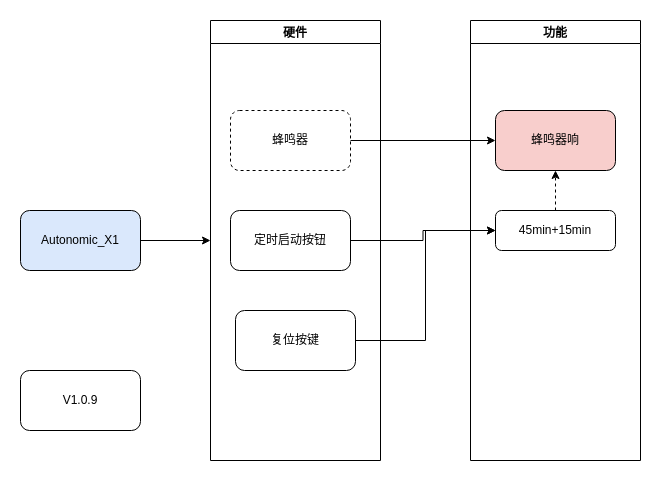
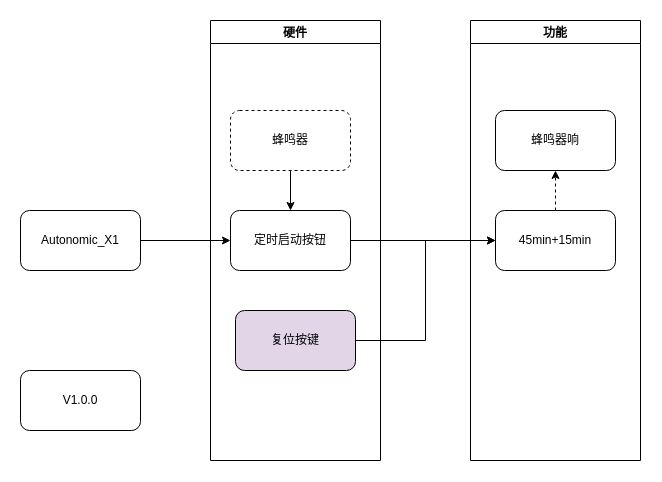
edge "蜂鸣器" -> "蜂鸣器响": now "蜂鸣器" -> "定时启动按钮"
node "蜂鸣器响": fillcolor #f8cecc -> #ffffff
node "45min+15min": size 120x40 -> 120x60
node "Autonomic_X1": fillcolor #dae8fc -> #ffffff
edge "Autonomic_X1" -> "硬件": now "Autonomic_X1" -> "定时启动按钮"
node "复位按键": fillcolor #ffffff -> #e1d5e7
node "V1.0.9": label "V1.0.9" -> "V1.0.0"
